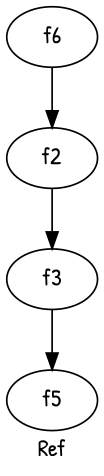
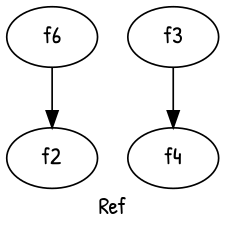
edge "f2" -> "f3": removed
node "f5": label "f5" -> "f4"
